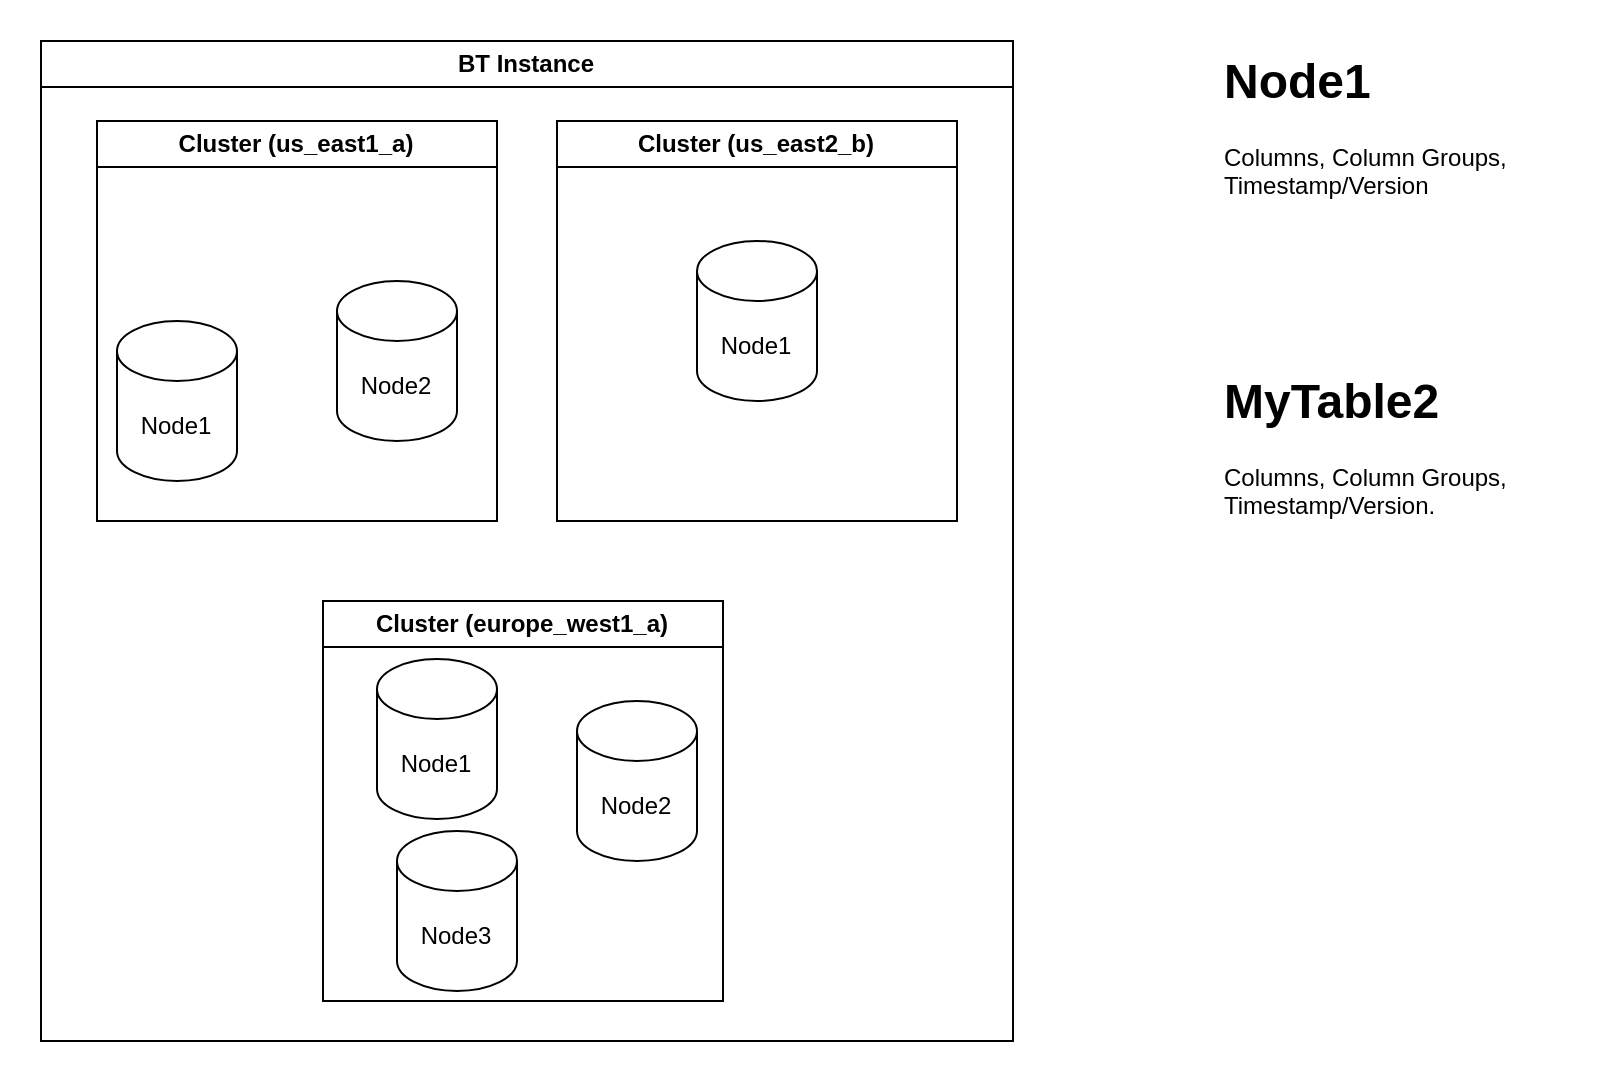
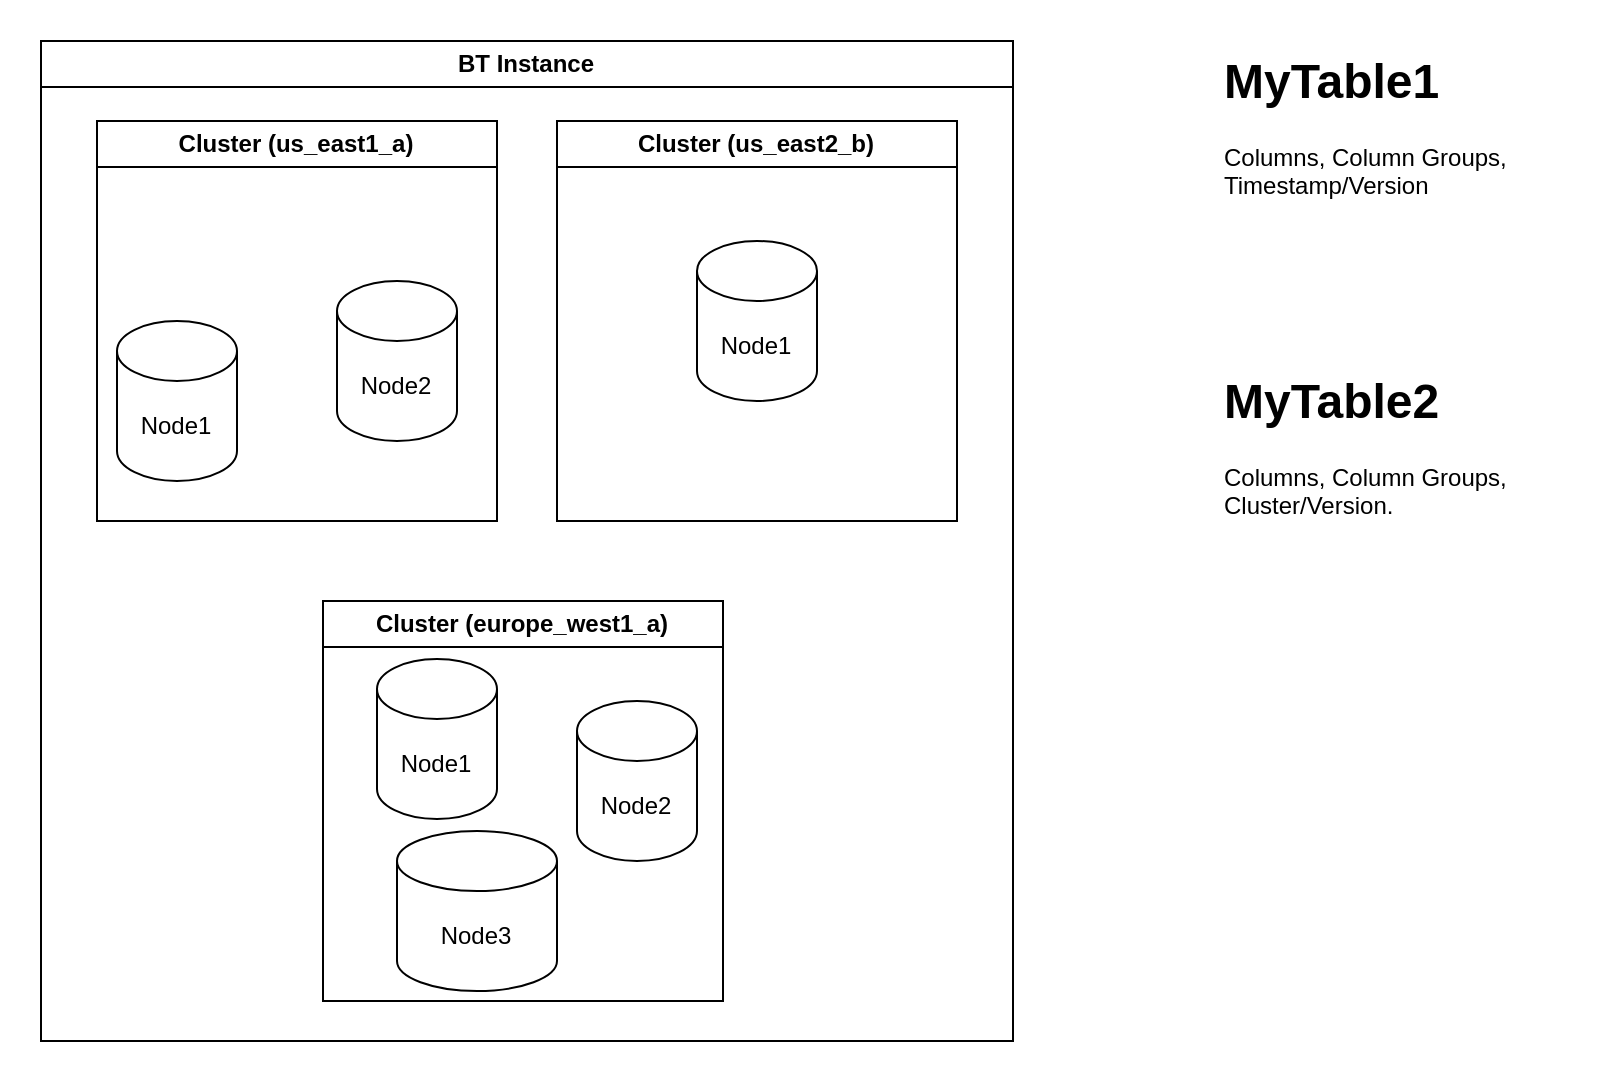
node "Node1Columns, Column Groups, Timestamp/Version": label "Node1Columns, Column Groups, Timestamp/Version" -> "MyTable1Columns, Column Groups, Timestamp/Version"
node "MyTable2Columns, Column Groups, Timestamp/Version.": label "MyTable2Columns, Column Groups, Timestamp/Version." -> "MyTable2Columns, Column Groups, Cluster/Version."
node "Node3": size 120x160 -> 160x160
